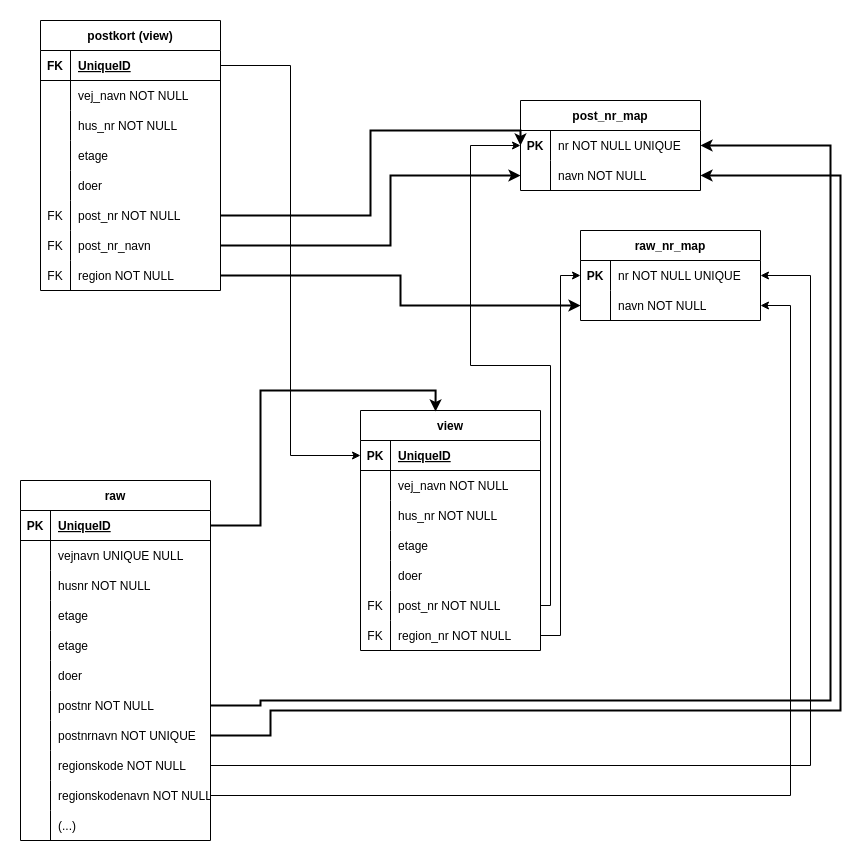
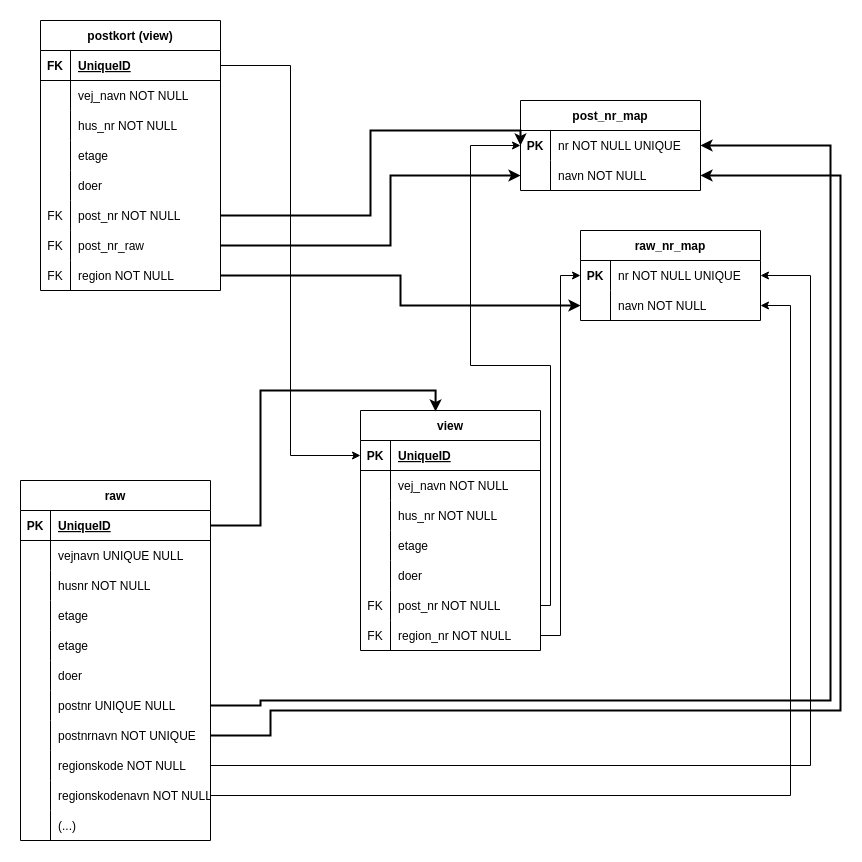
node "post_nr_navn": label "post_nr_navn" -> "post_nr_raw"
node "postnr NOT NULL": label "postnr NOT NULL" -> "postnr UNIQUE NULL"
